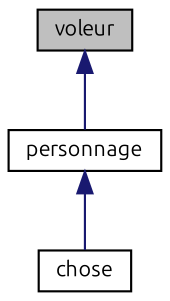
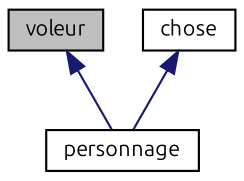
edge "chose" -> "personnage": reversed
